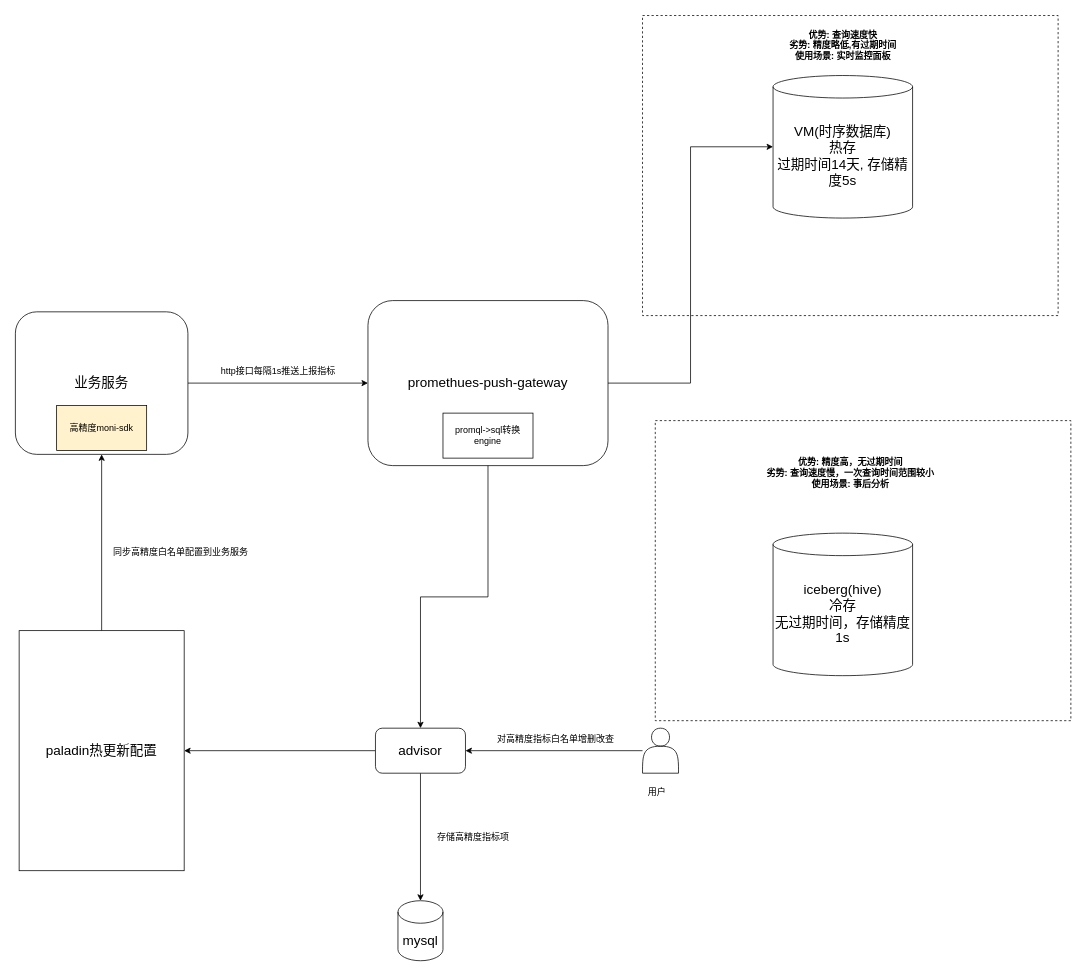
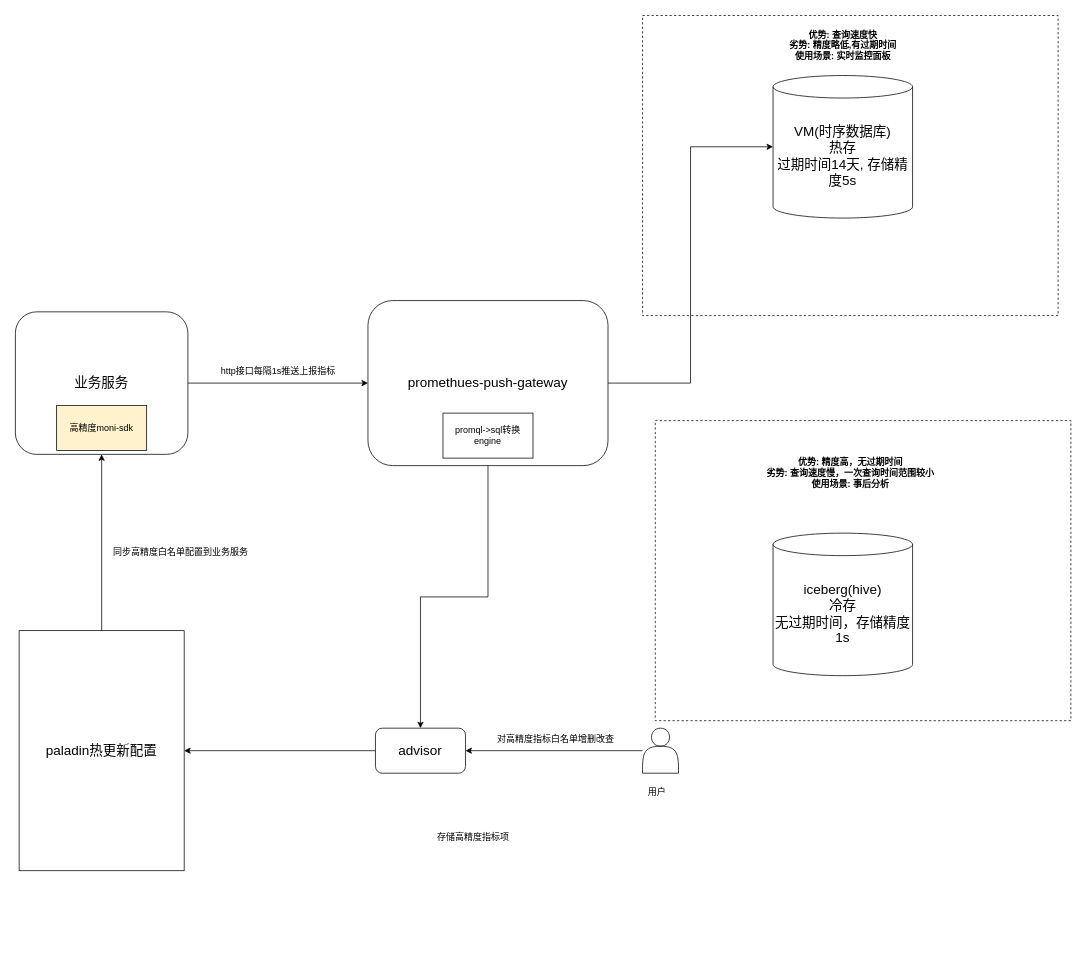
edge "advisor" -> "mysql": removed
node "mysql": removed
